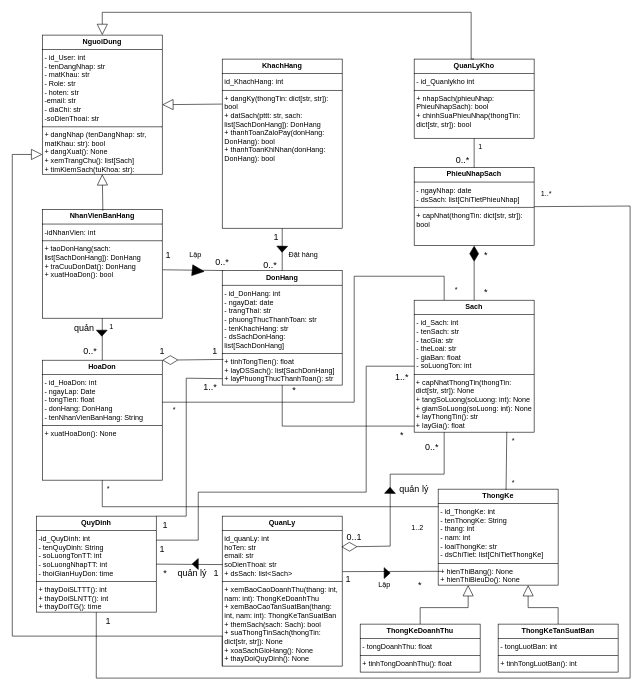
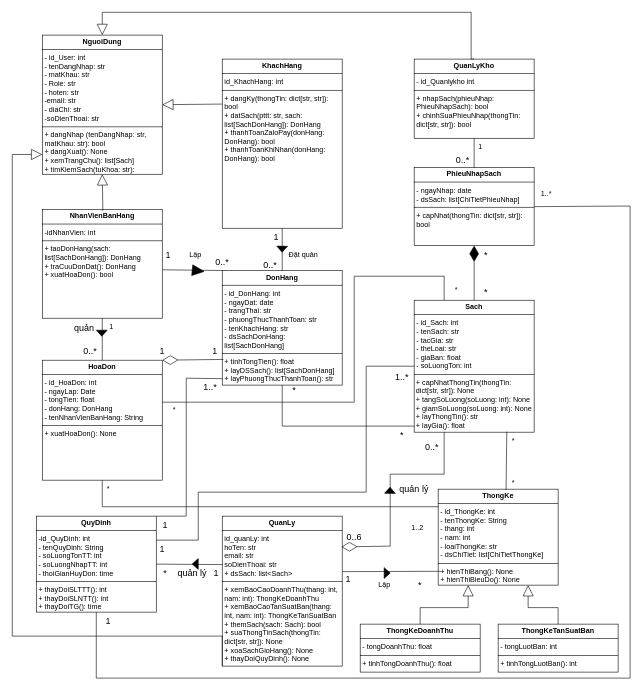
node "Đặt hàng": label "Đặt hàng" -> "Đặt quản"
node "0..1": label "0..1" -> "0..6"
